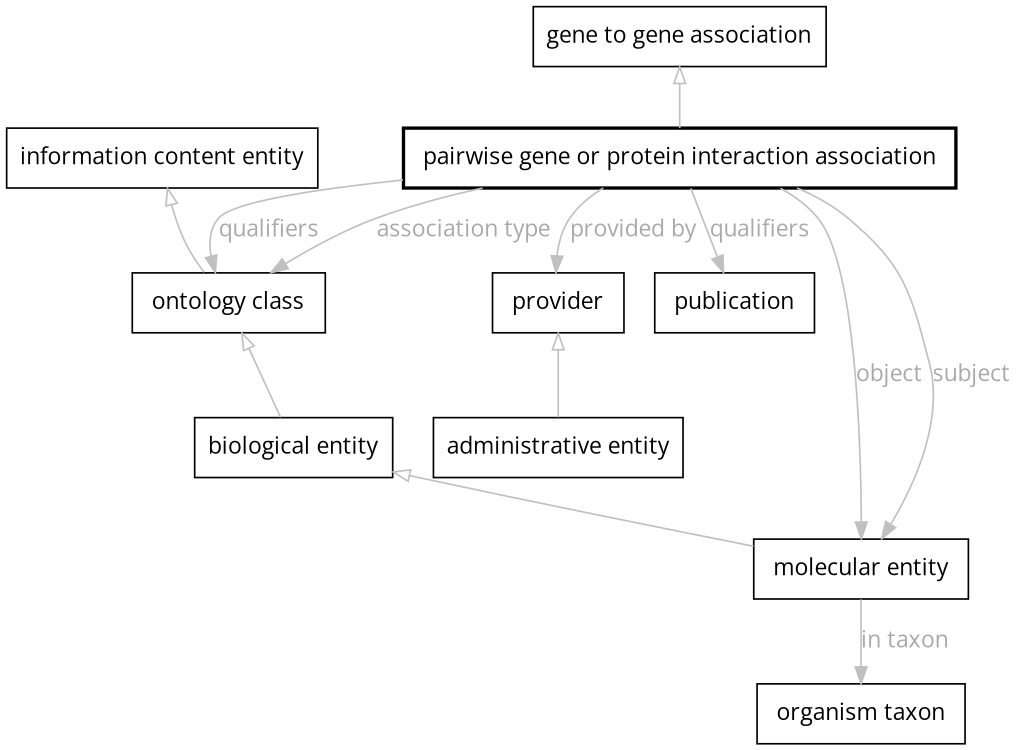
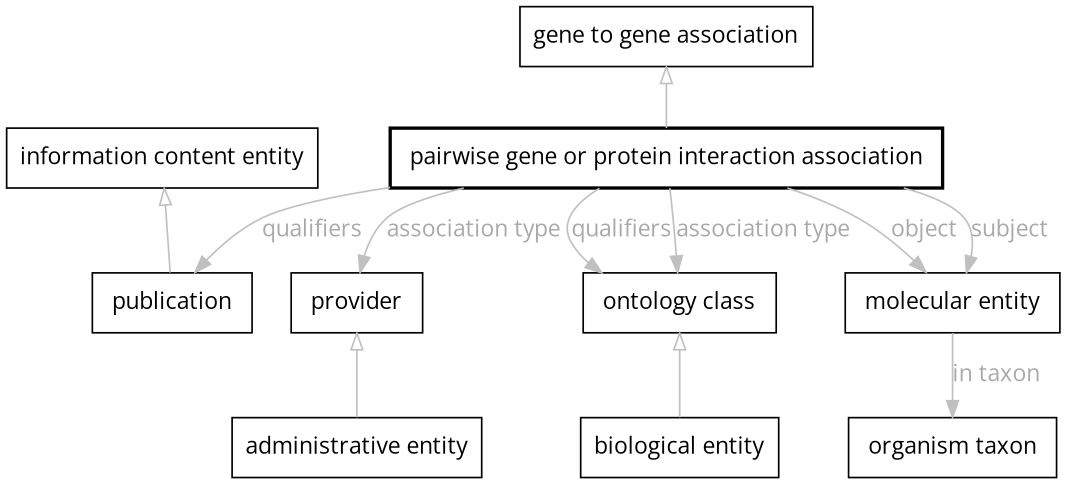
edge "pairwise gene or protein interaction association" -> "provider": label "provided by" -> "association type"
edge "ontology class" -> "information content entity": now "publication" -> "information content entity"
edge "molecular entity" -> "biological entity": removed
